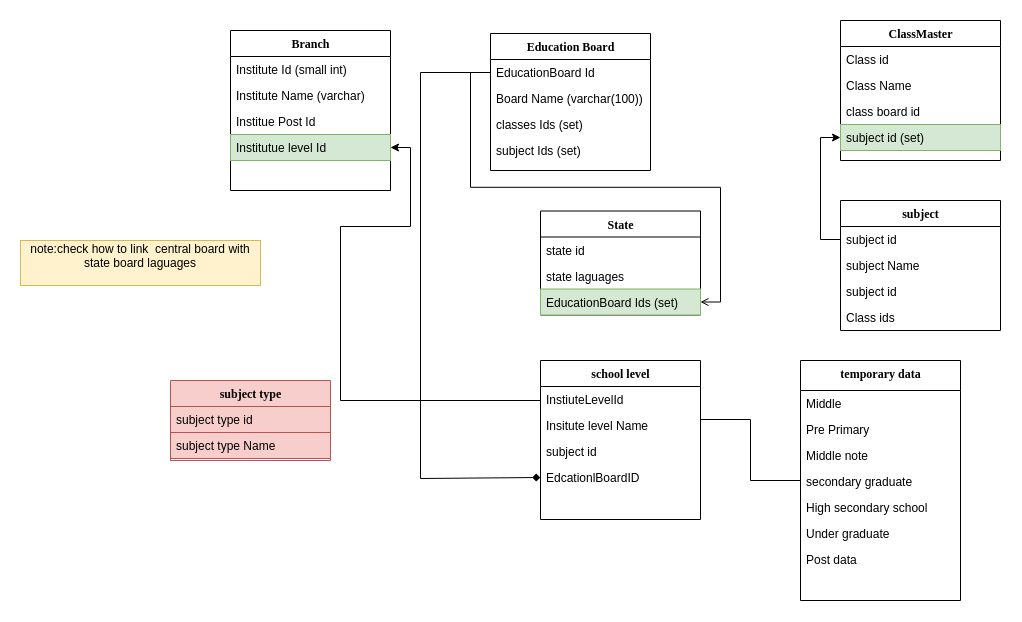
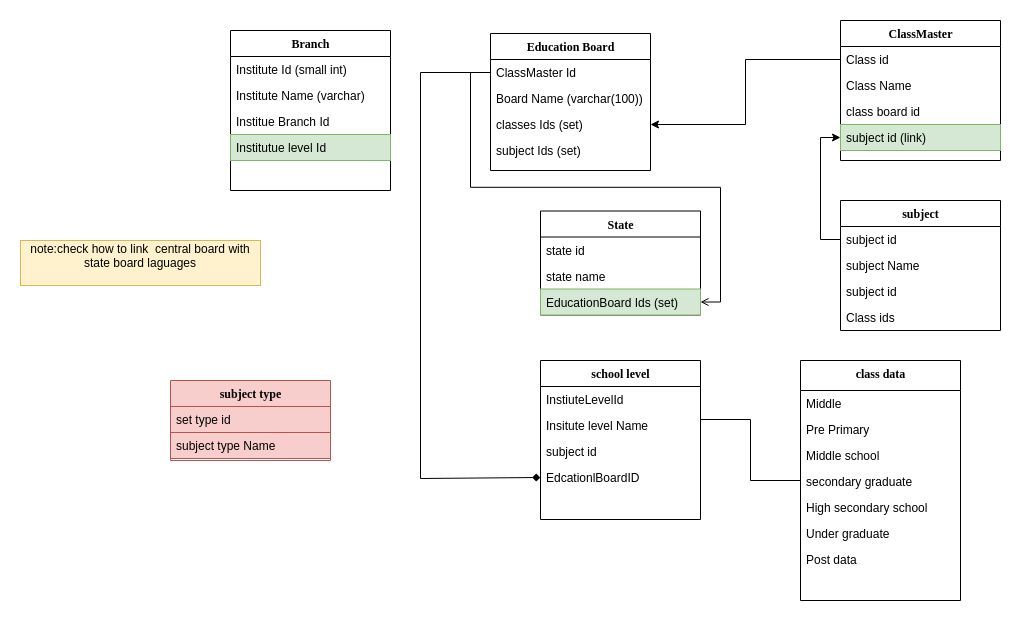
node "EducationBoard Id": label "EducationBoard Id" -> "ClassMaster Id"
edge "Class id" -> "classes Ids (set)": added
node "Institue Post Id": label "Institue Post Id" -> "Institue Branch Id"
node "subject id (set)": label "subject id (set)" -> "subject id (link)"
node "state laguages": label "state laguages" -> "state name"
edge "InstiuteLevelId" -> "Institutue level Id": removed
node "temporary data": label "temporary data" -> "class data"
node "subject type id": label "subject type id" -> "set type id"
node "Middle note": label "Middle note" -> "Middle school"
